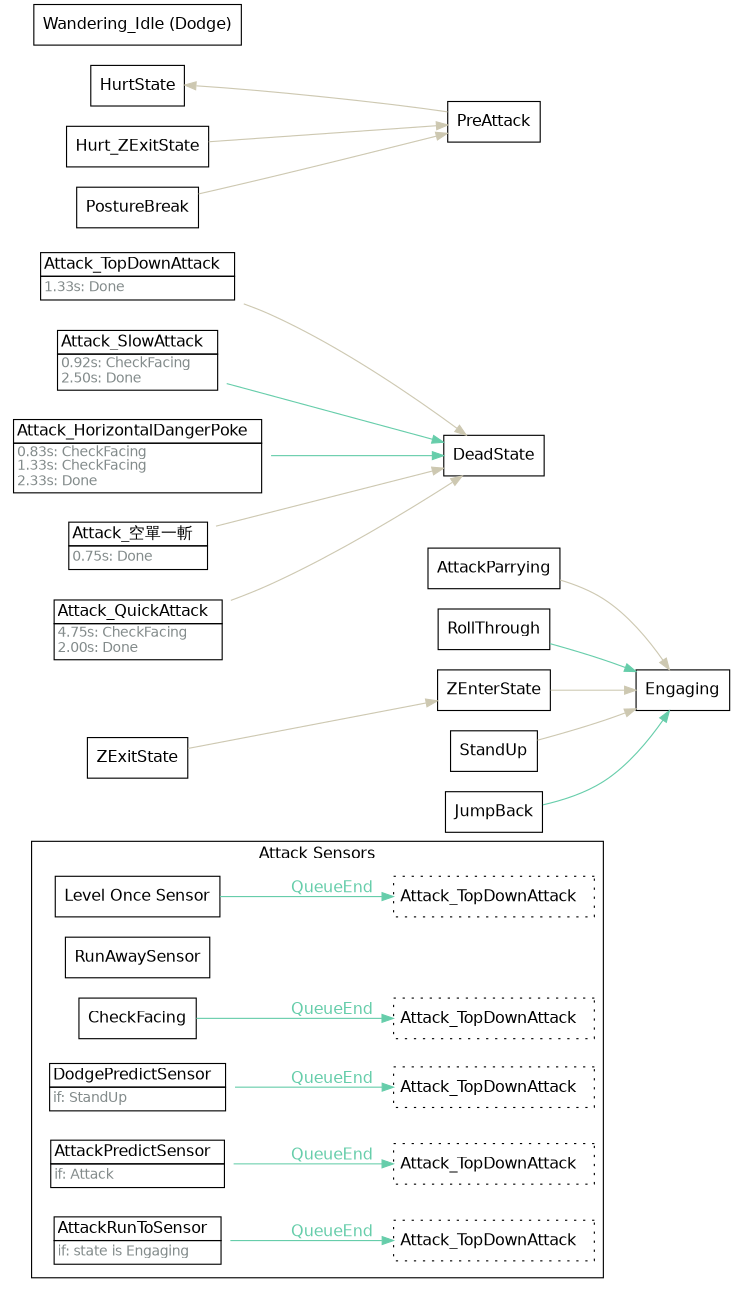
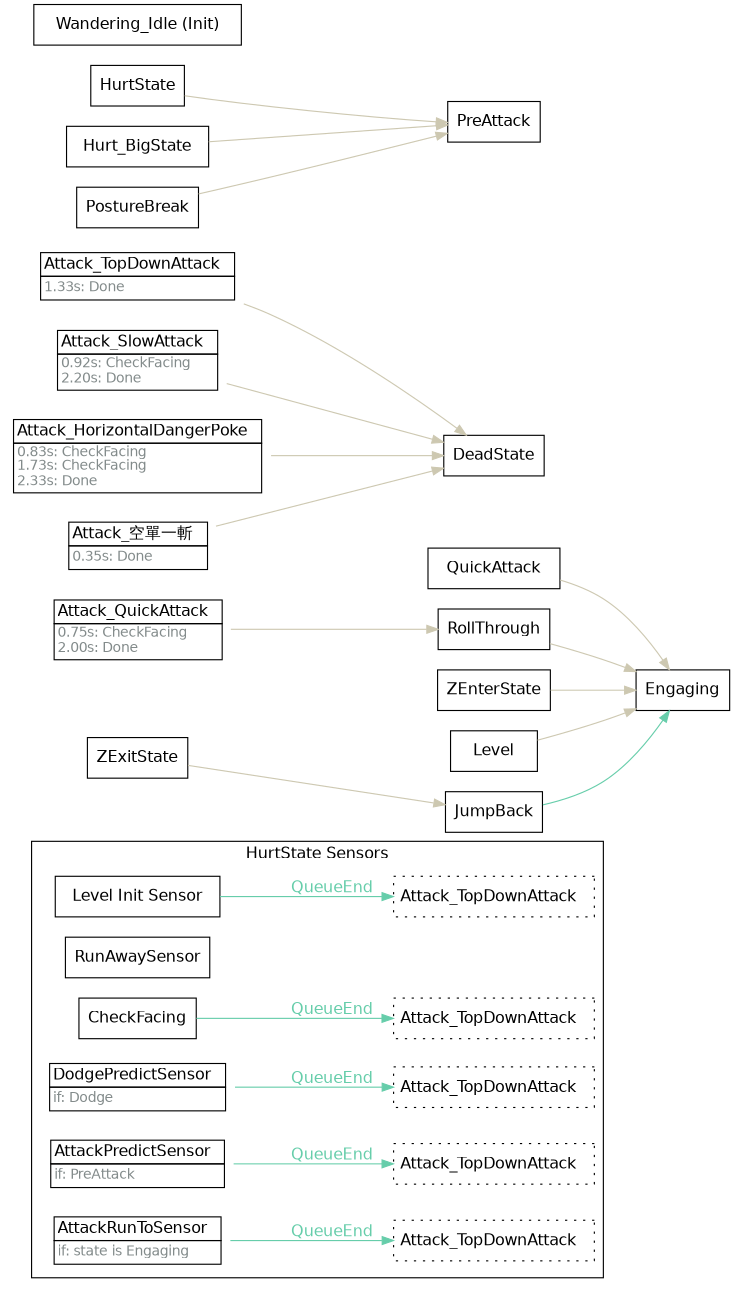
node "Wandering_Idle (Dodge)": label "Wandering_Idle (Dodge)" -> "Wandering_Idle (Init)"
edge "PreAttack" -> "HurtState": reversed
node "Hurt_ZExitState": label "Hurt_ZExitState" -> "Hurt_BigState"
node "Attack_SlowAttack": text "2.50s: Done" -> "2.20s: Done"
edge "Attack_SlowAttack" -> "DeadState": color aquamarine3 -> cornsilk3
edge "Attack_HorizontalDangerPoke" -> "DeadState": color aquamarine3 -> cornsilk3
node "Attack_HorizontalDangerPoke": text "1.33s: CheckFacing" -> "1.73s: CheckFacing"
edge "Attack_QuickAttack" -> "DeadState": now "Attack_QuickAttack" -> "RollThrough"
node "Attack_空單一斬": text "0.75s: Done" -> "0.35s: Done"
node "AttackParrying": label "AttackParrying" -> "QuickAttack"
node "Attack_QuickAttack": text "4.75s: CheckFacing" -> "0.75s: CheckFacing"
edge "RollThrough" -> "Engaging": color aquamarine3 -> cornsilk3
edge "ZExitState" -> "ZEnterState": now "ZExitState" -> "JumpBack"
node "StandUp": label "StandUp" -> "Level"
cluster "Attack Sensors": label "Attack Sensors" -> "HurtState Sensors"
node "Level Once Sensor": label "Level Once Sensor" -> "Level Init Sensor"
node "DodgePredictSensor": text "if: StandUp" -> "if: Dodge"
node "AttackPredictSensor": text "if: Attack" -> "if: PreAttack"
